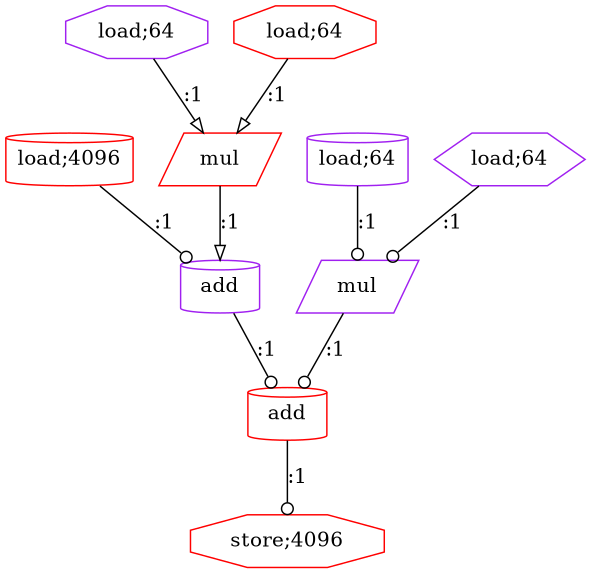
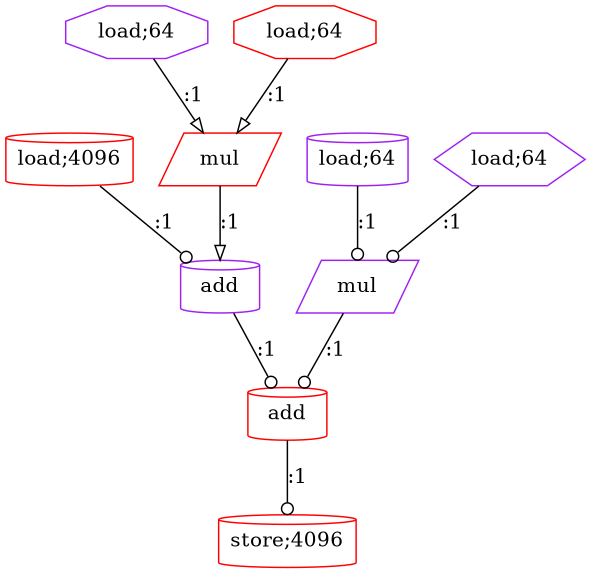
node "store;4096": shape octagon -> cylinder
